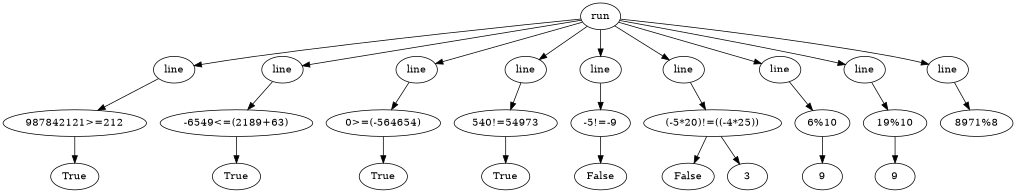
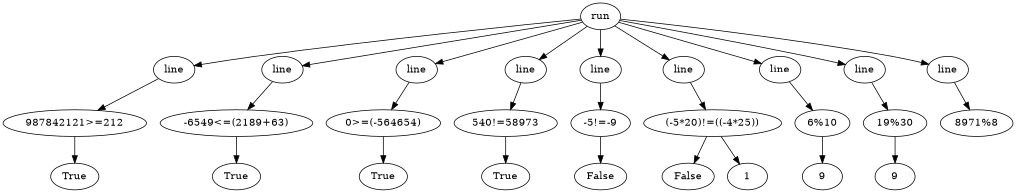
node "540!=54973": label "540!=54973" -> "540!=58973"
node "19%10": label "19%10" -> "19%30"
node "3": label "3" -> "1"
